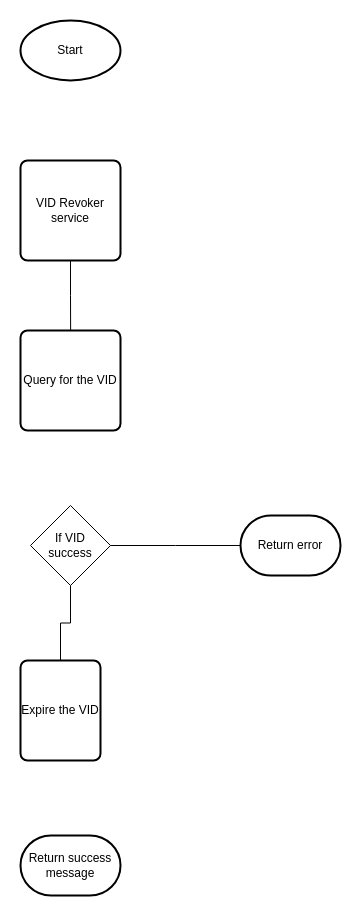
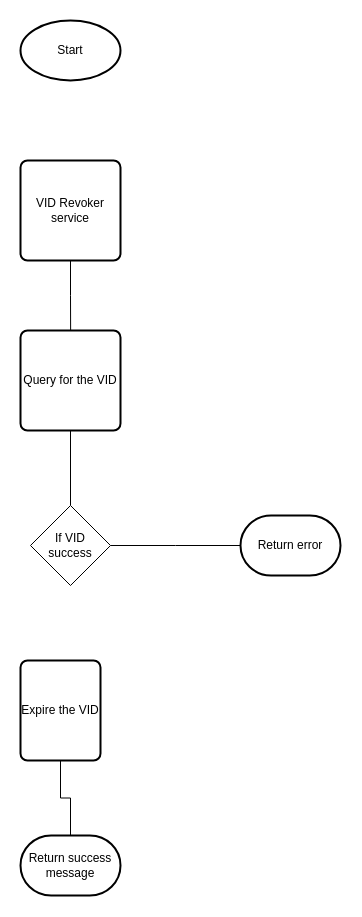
edge "Query for the VID" -- "If VID success": added
edge "If VID success" -- "Expire the VID": removed
edge "Expire the VID" -- "Return success message": added
